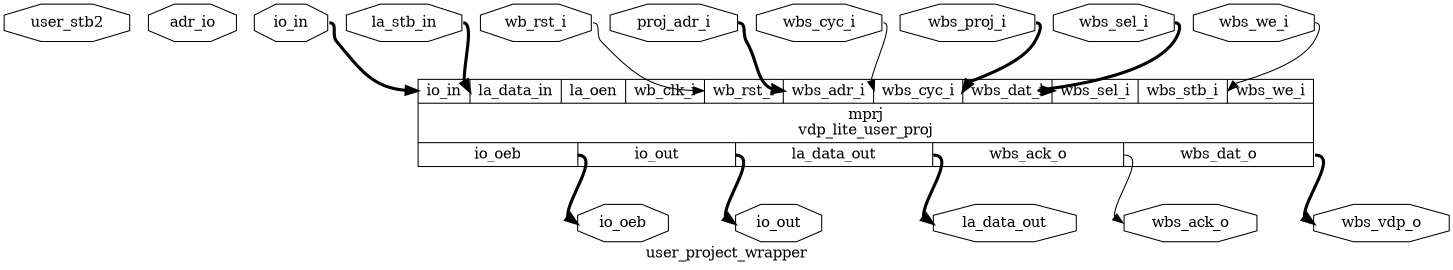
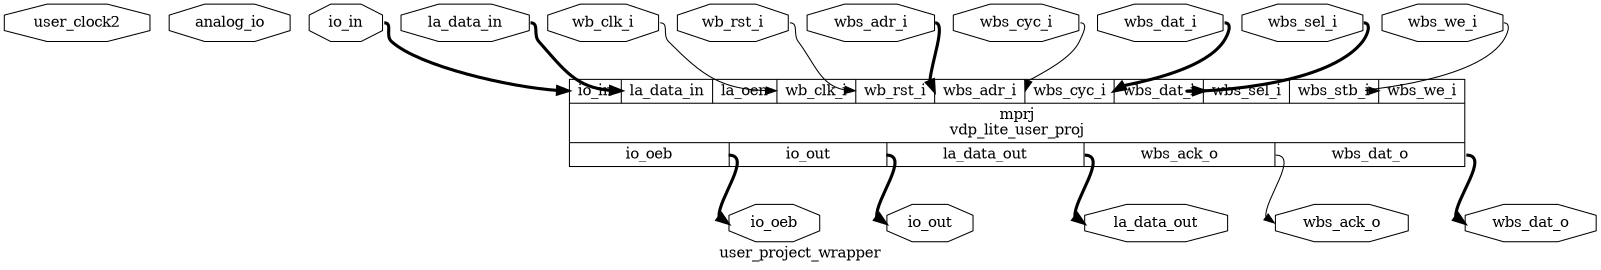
node "user_stb2": label "user_stb2" -> "user_clock2"
node "adr_io": label "adr_io" -> "analog_io"
node "la_stb_in": label "la_stb_in" -> "la_data_in"
node "wb_clk_i": added
node "proj_adr_i": label "proj_adr_i" -> "wbs_adr_i"
node "wbs_proj_i": label "wbs_proj_i" -> "wbs_dat_i"
node "wbs_vdp_o": label "wbs_vdp_o" -> "wbs_dat_o"
